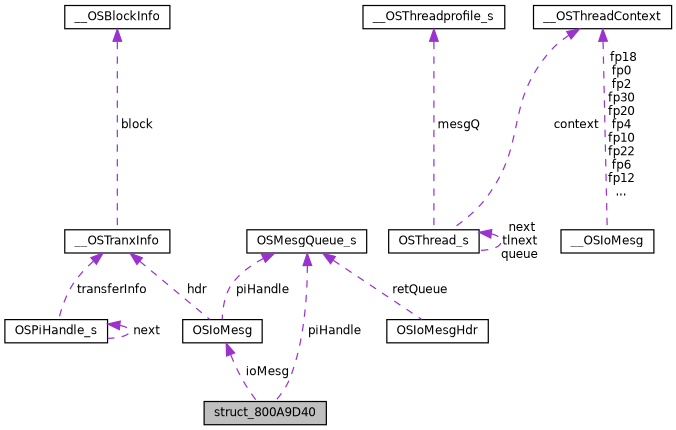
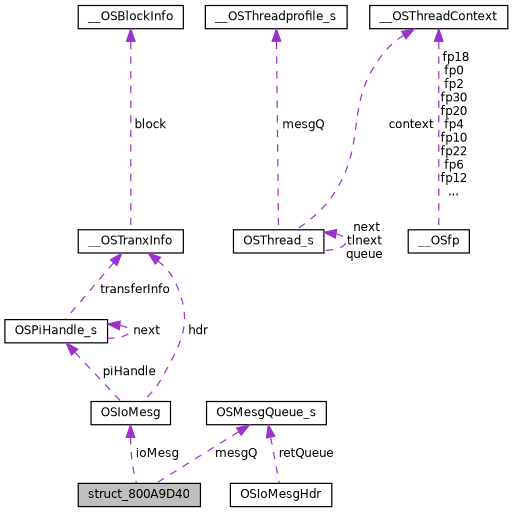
node "__OSIoMesg": label "__OSIoMesg" -> "__OSfp"
edge "OSIoMesg" -> "OSMesgQueue_s": now "OSIoMesg" -> "OSPiHandle_s"
edge "struct_800A9D40" -> "OSMesgQueue_s": label " piHandle" -> " mesgQ"
